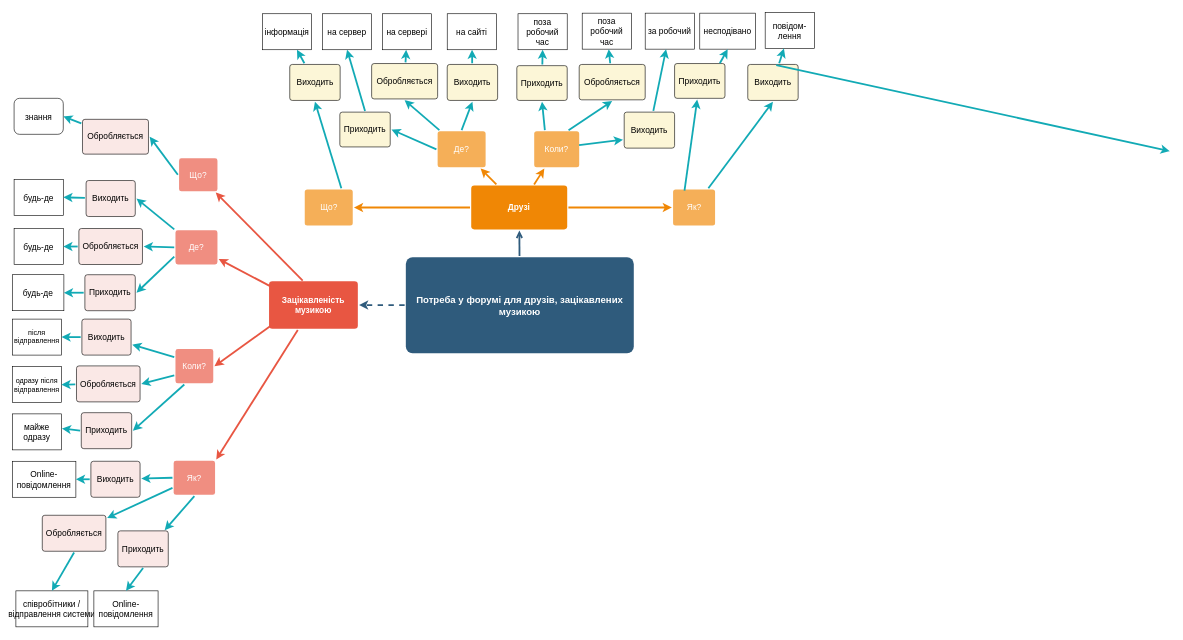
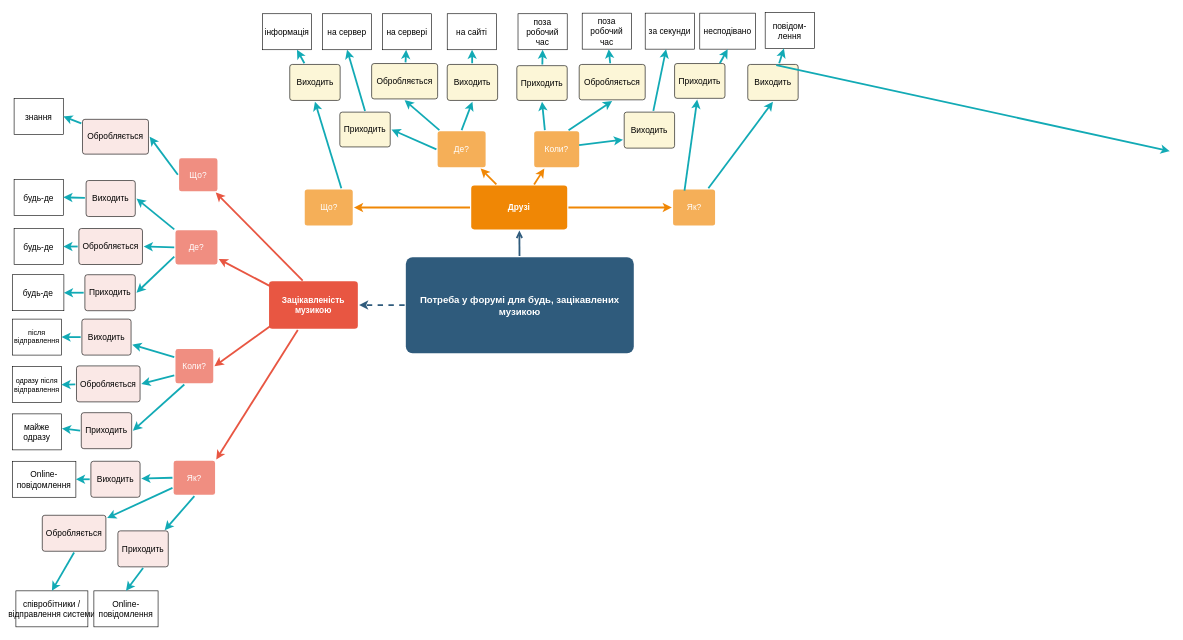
node "за робочий": label "за робочий" -> "за секунди"
node "знання": shape rounded rectangle -> rectangle
node "Потреба у форумі для друзів, зацікавлених музикою": label "Потреба у форумі для друзів, зацікавлених музикою" -> "Потреба у форумі для будь, зацікавлених музикою"
